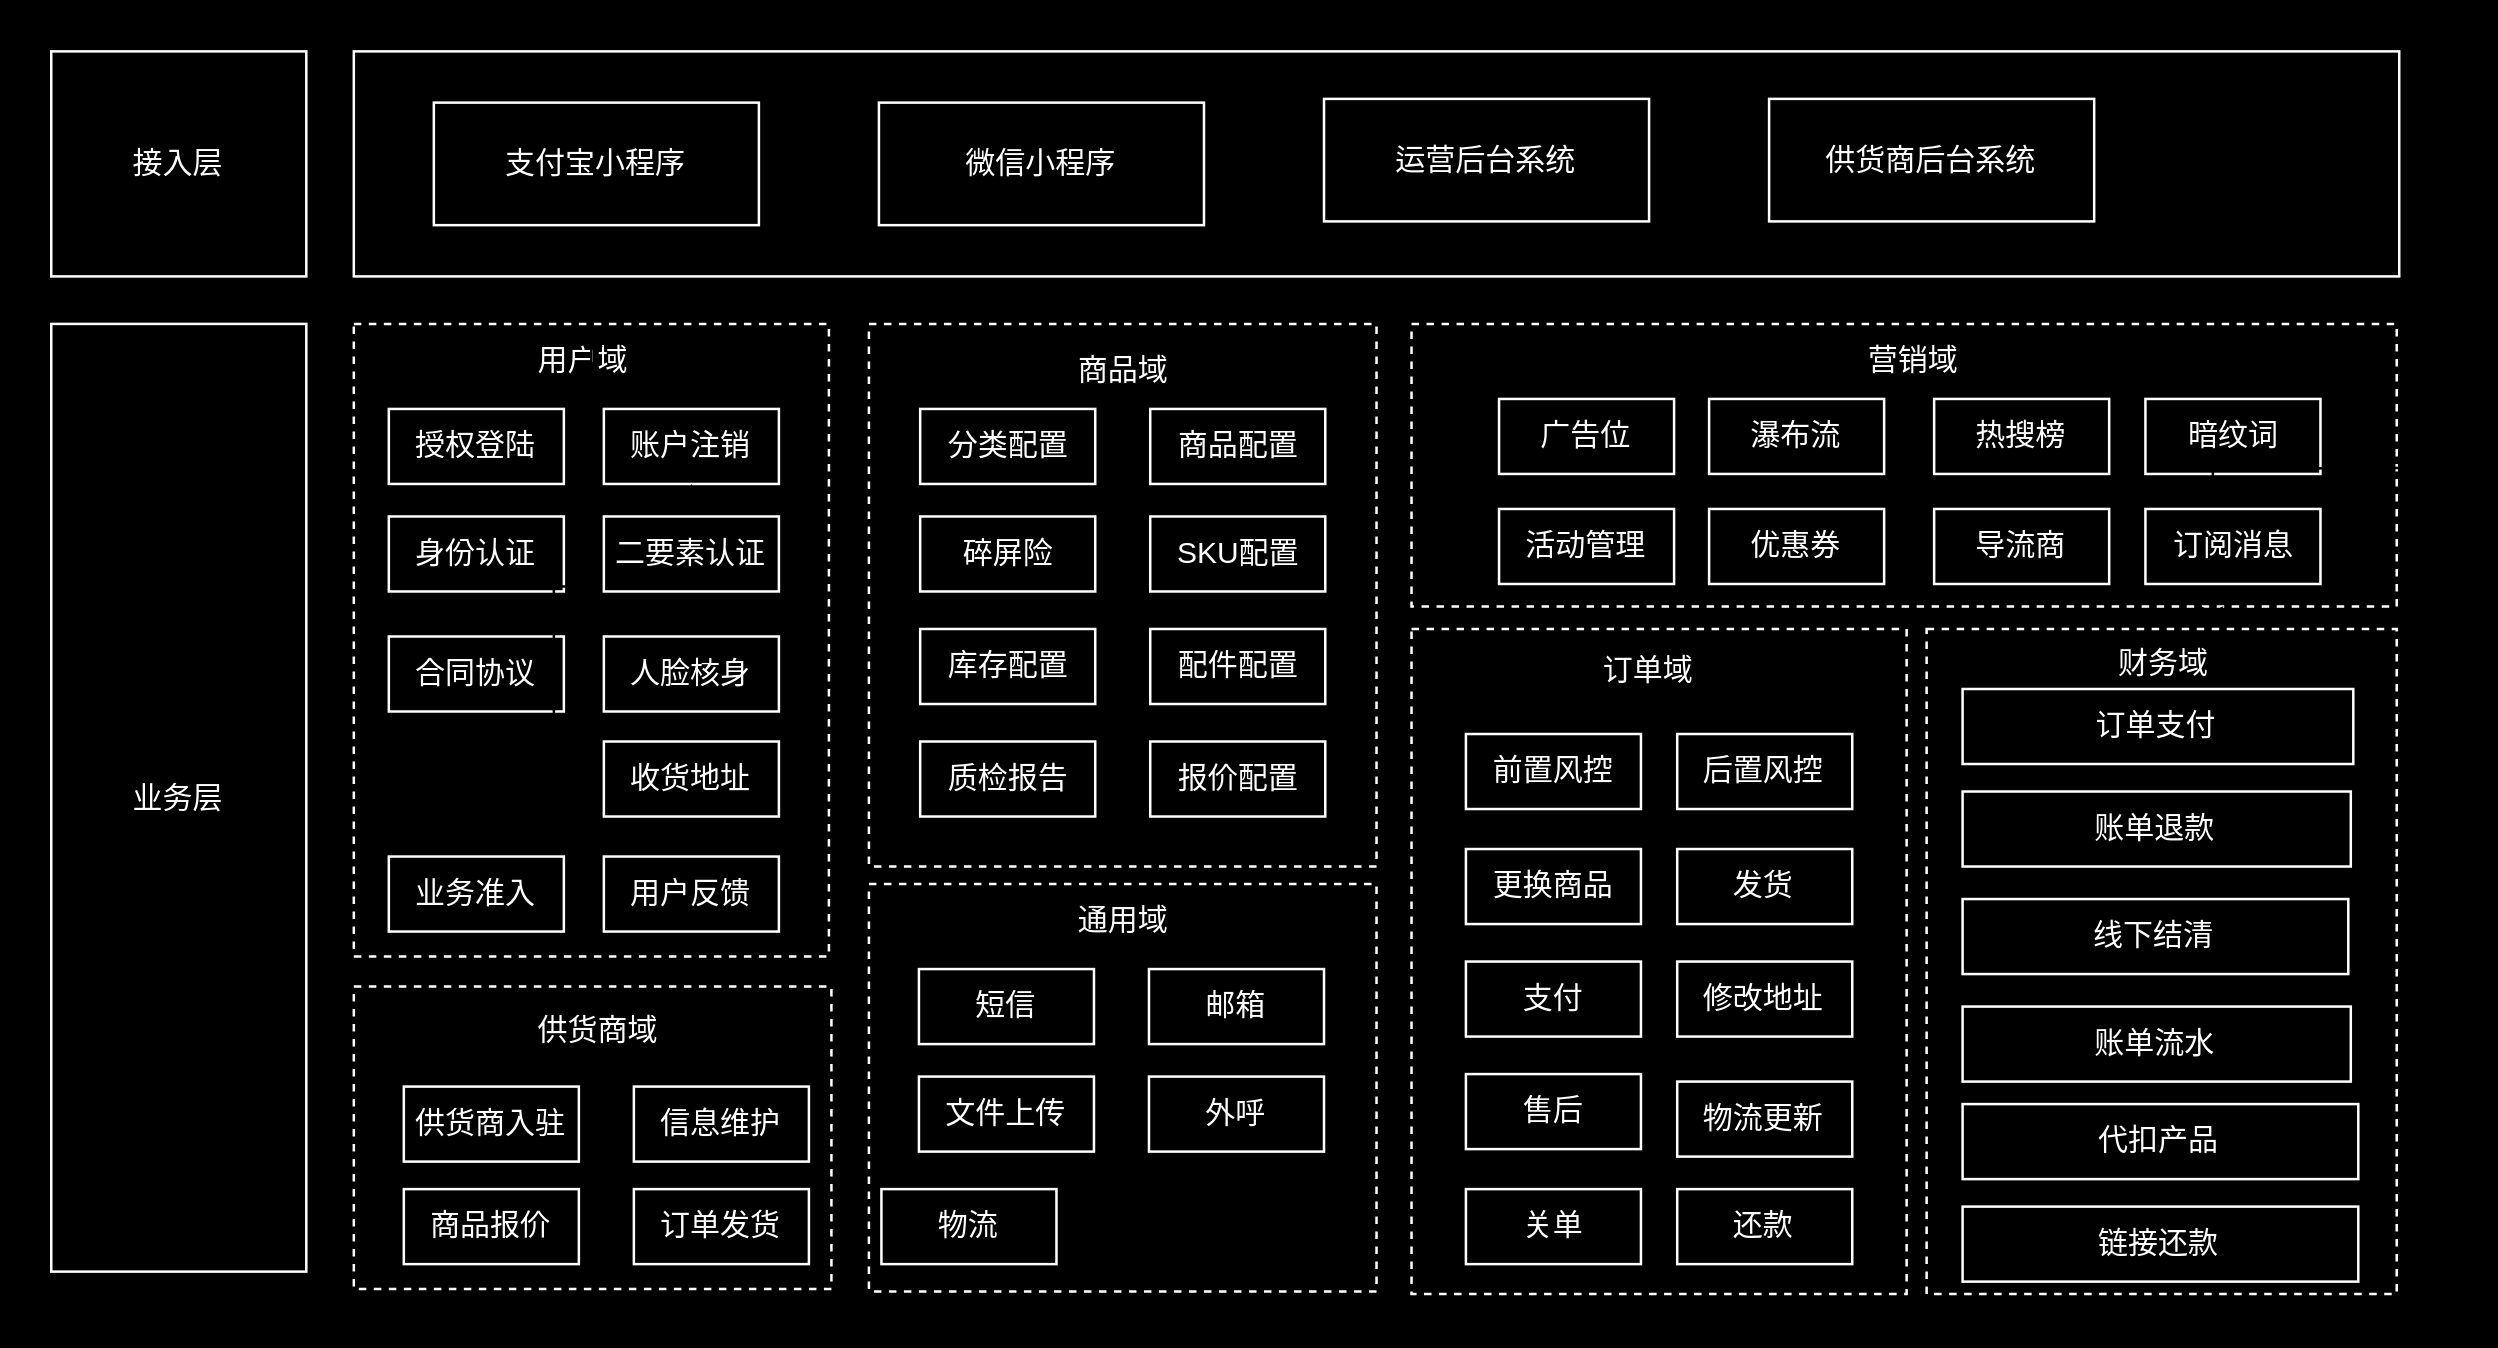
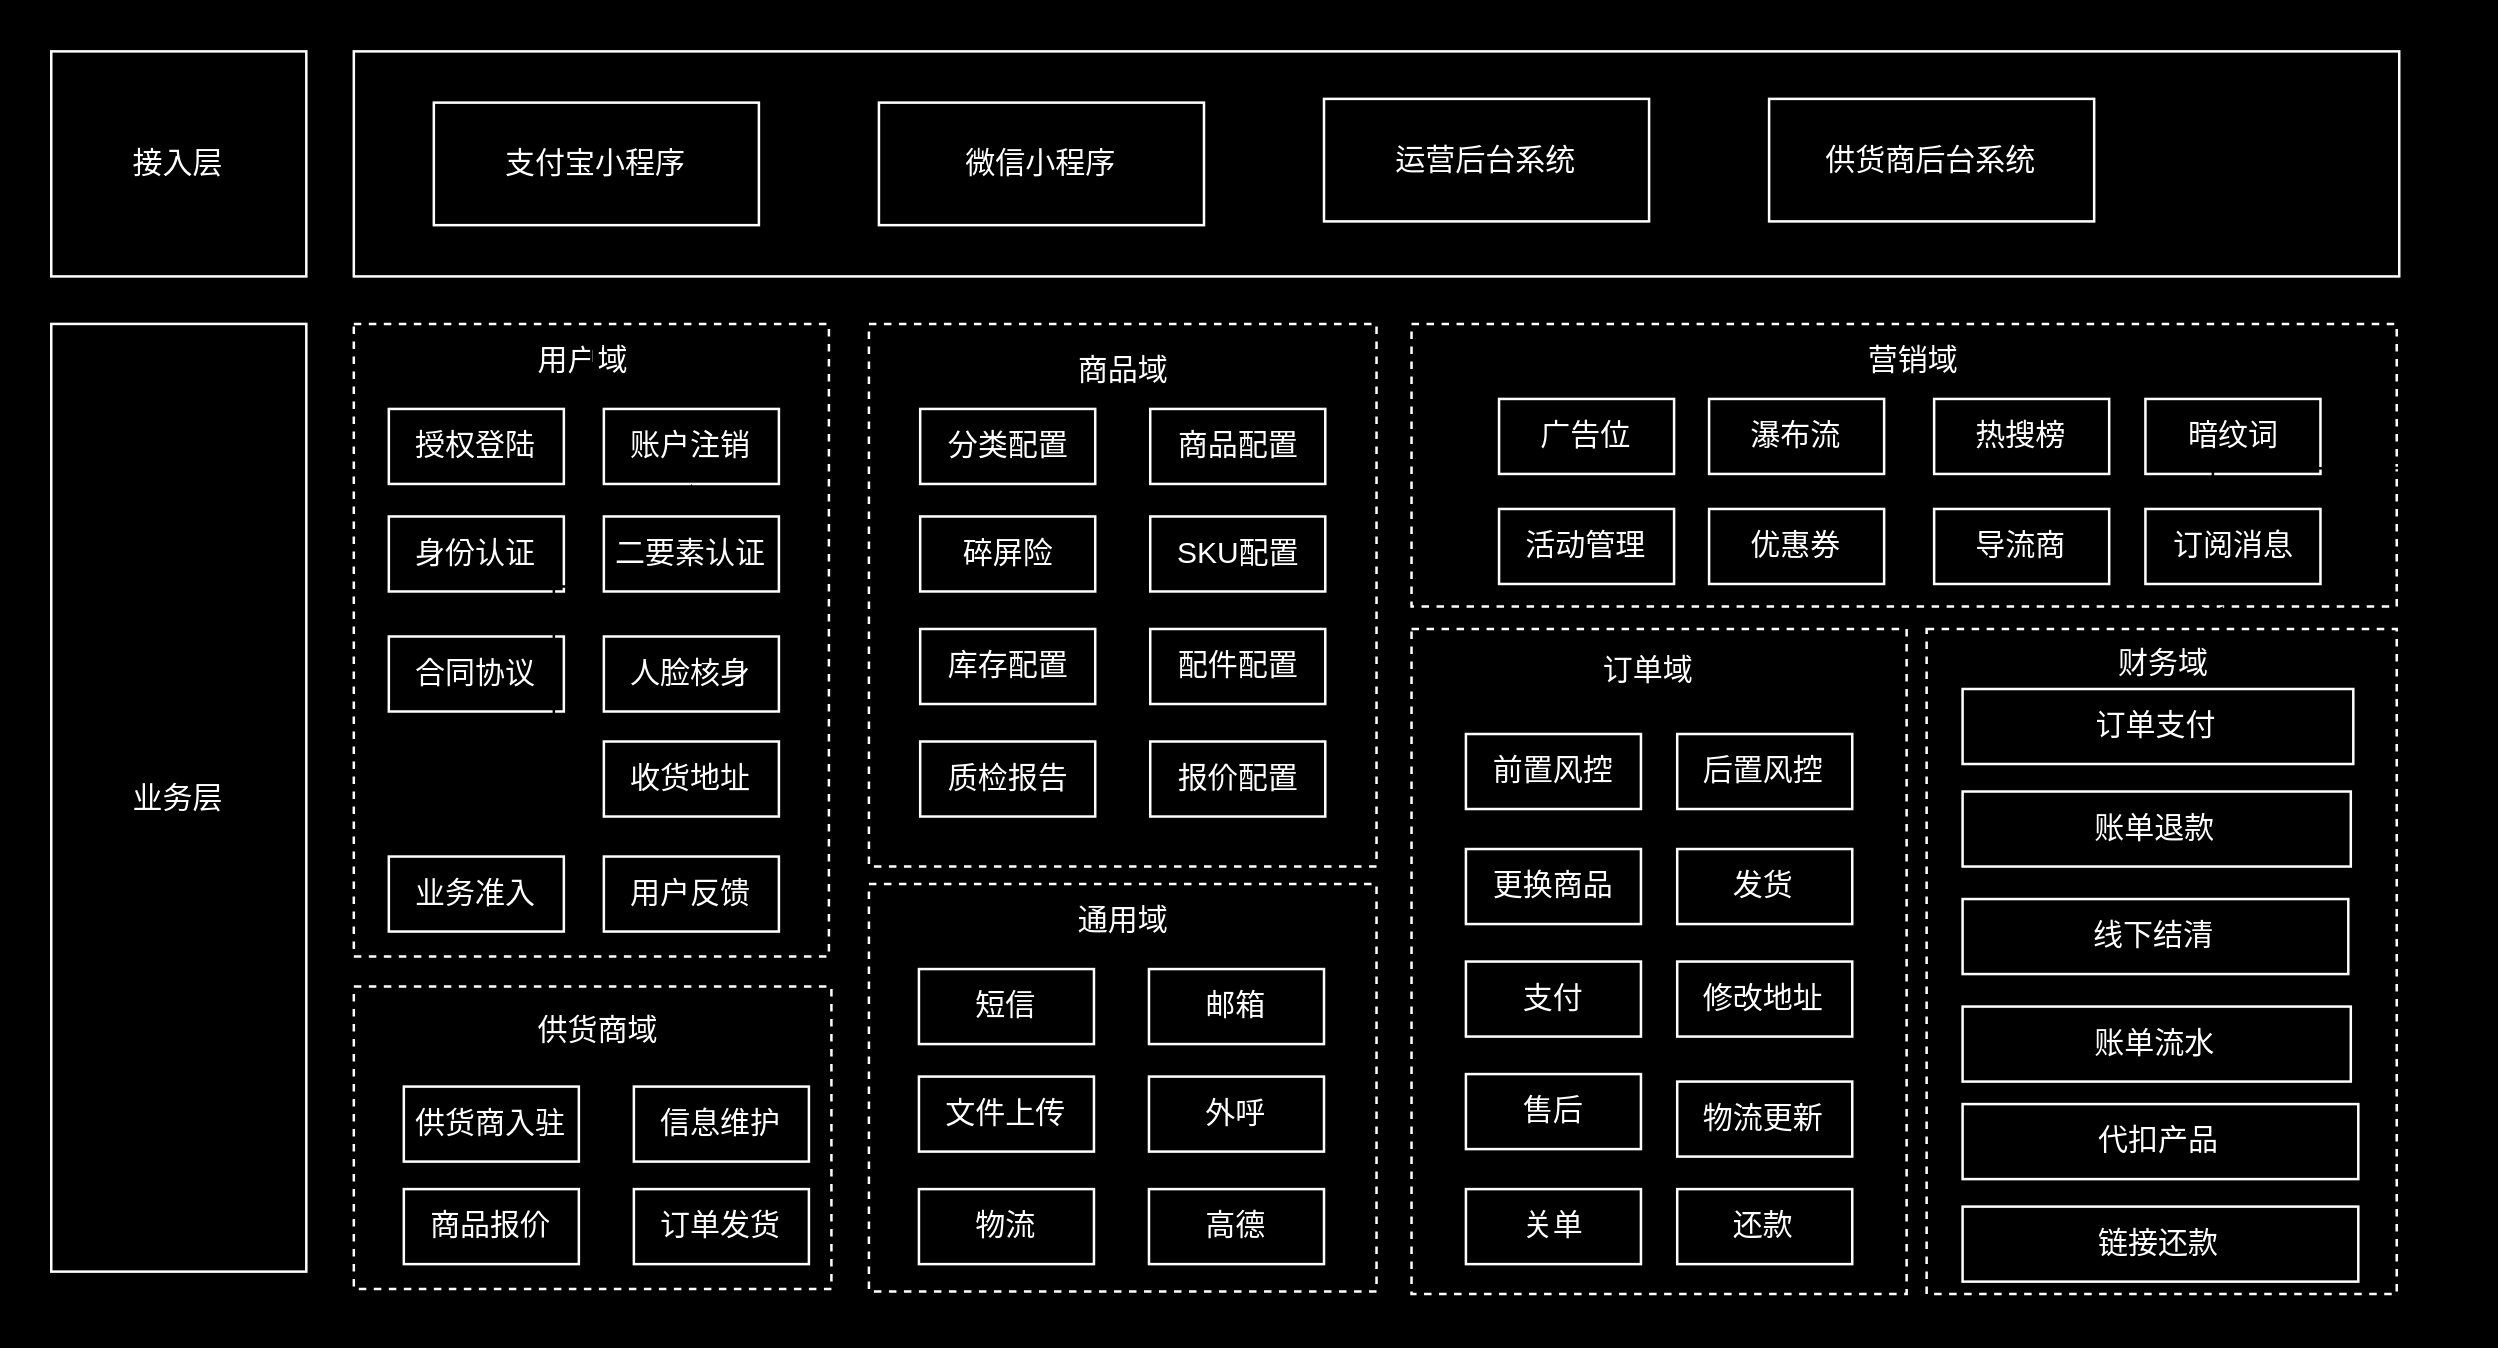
node "物流": moved (969, 1226) -> (1006, 1226)
node "高德": added
